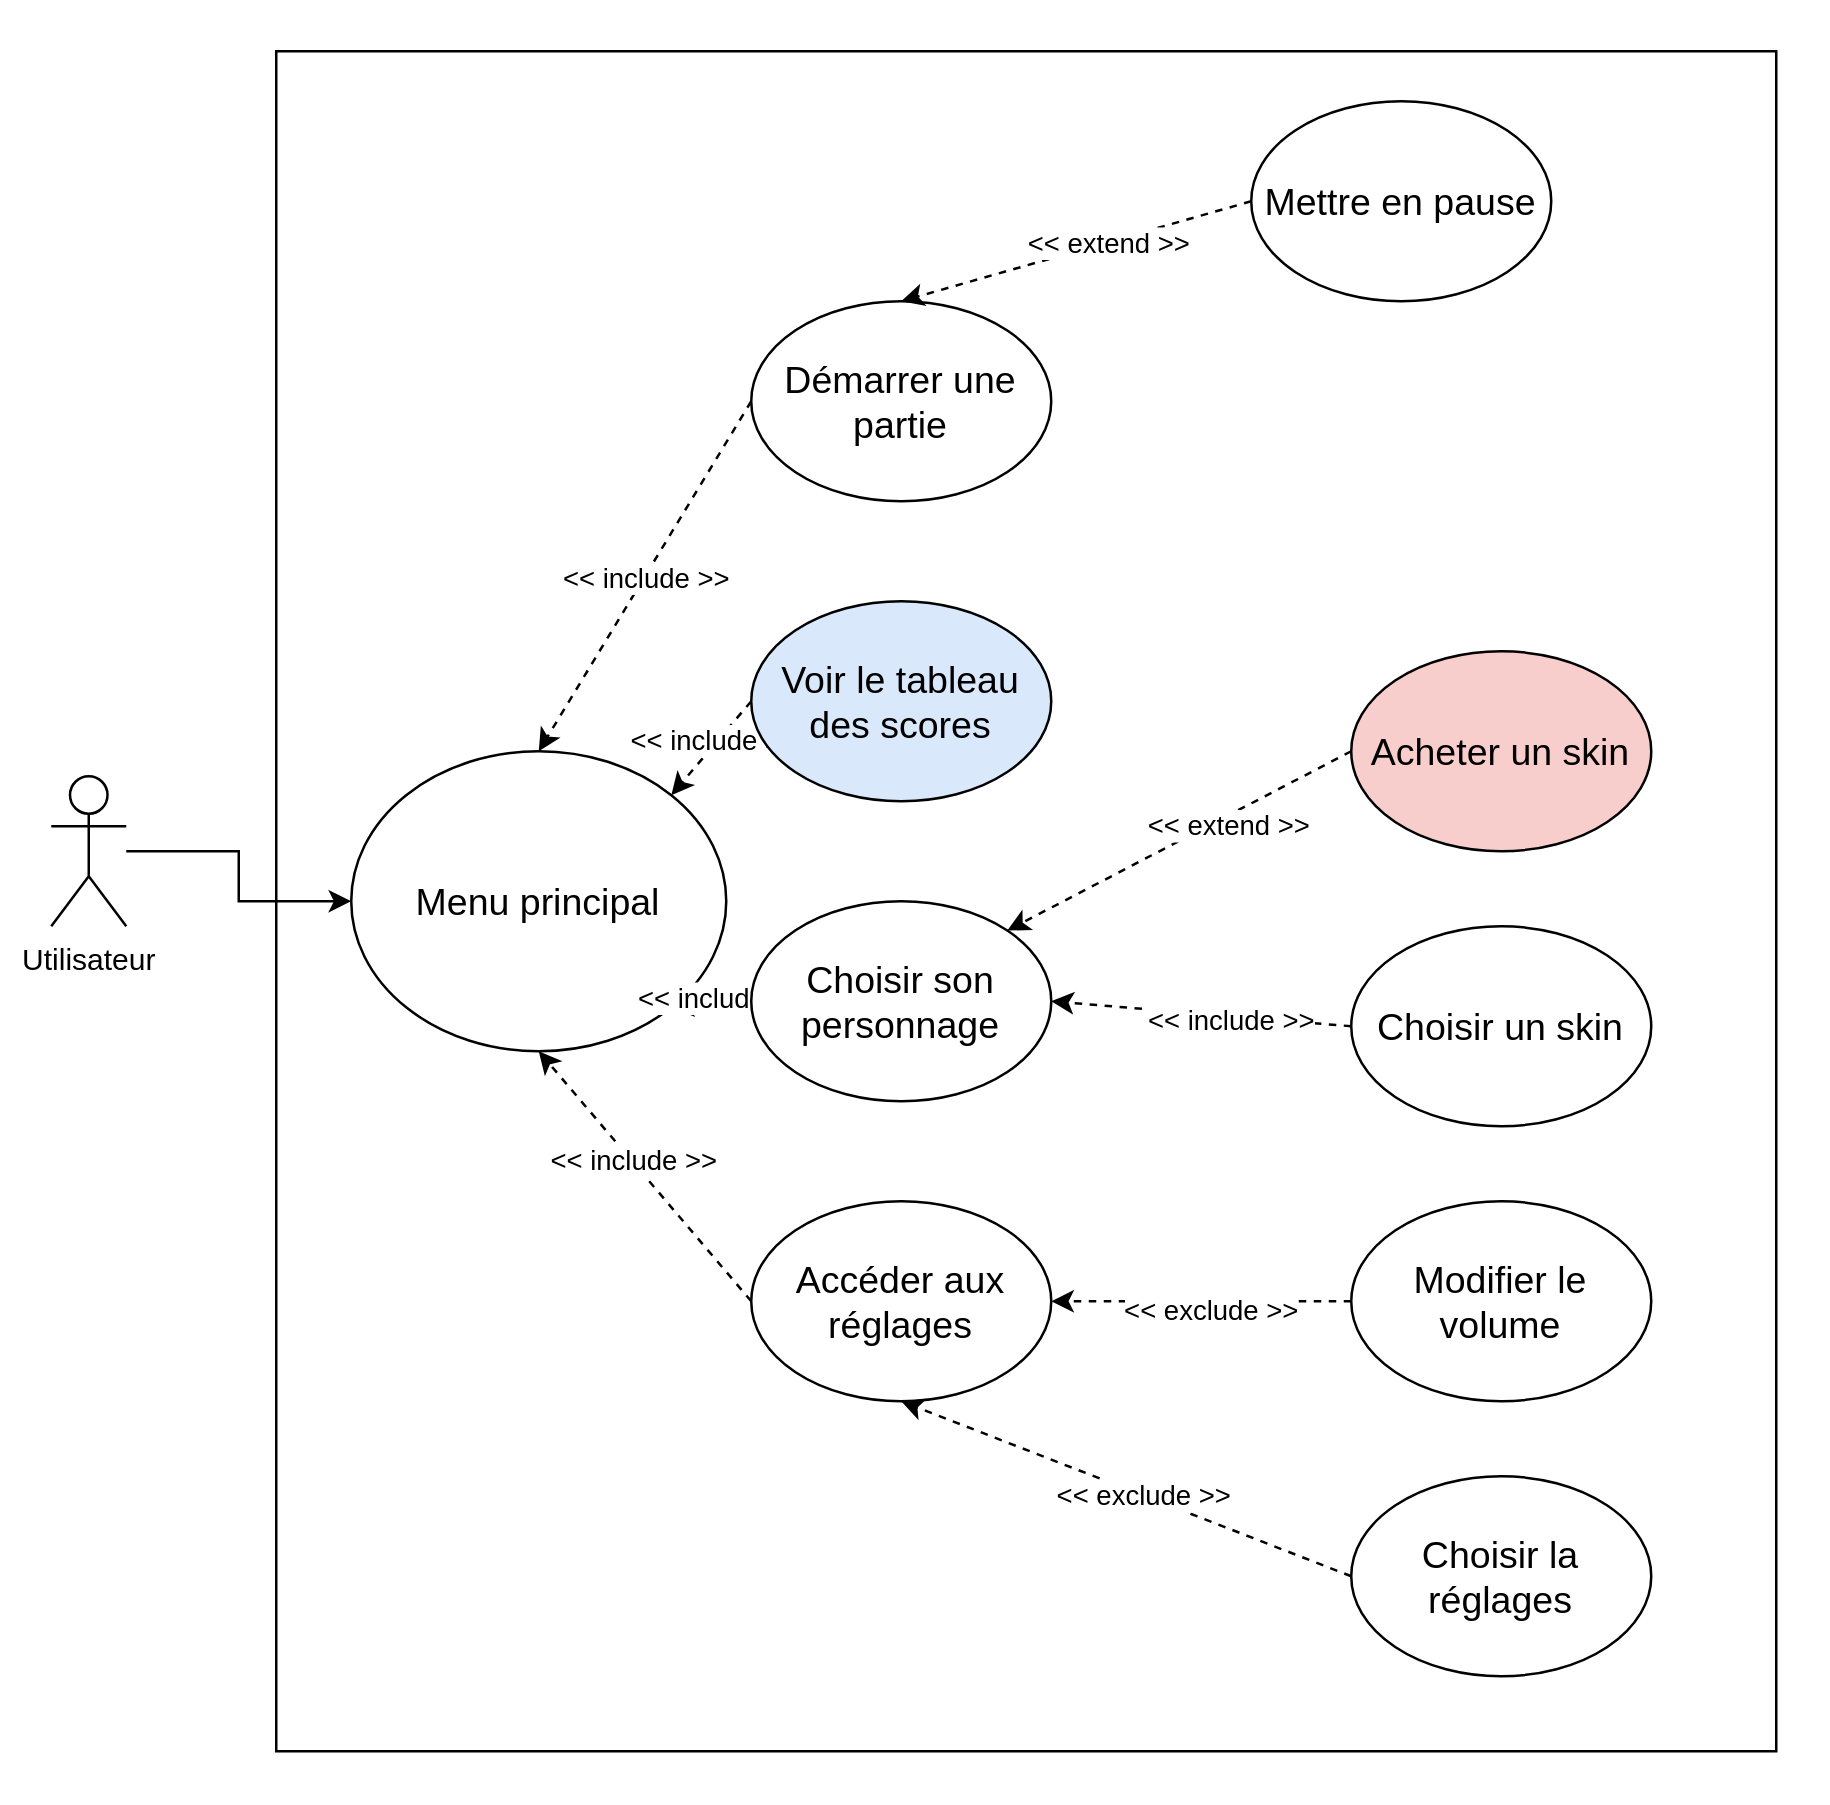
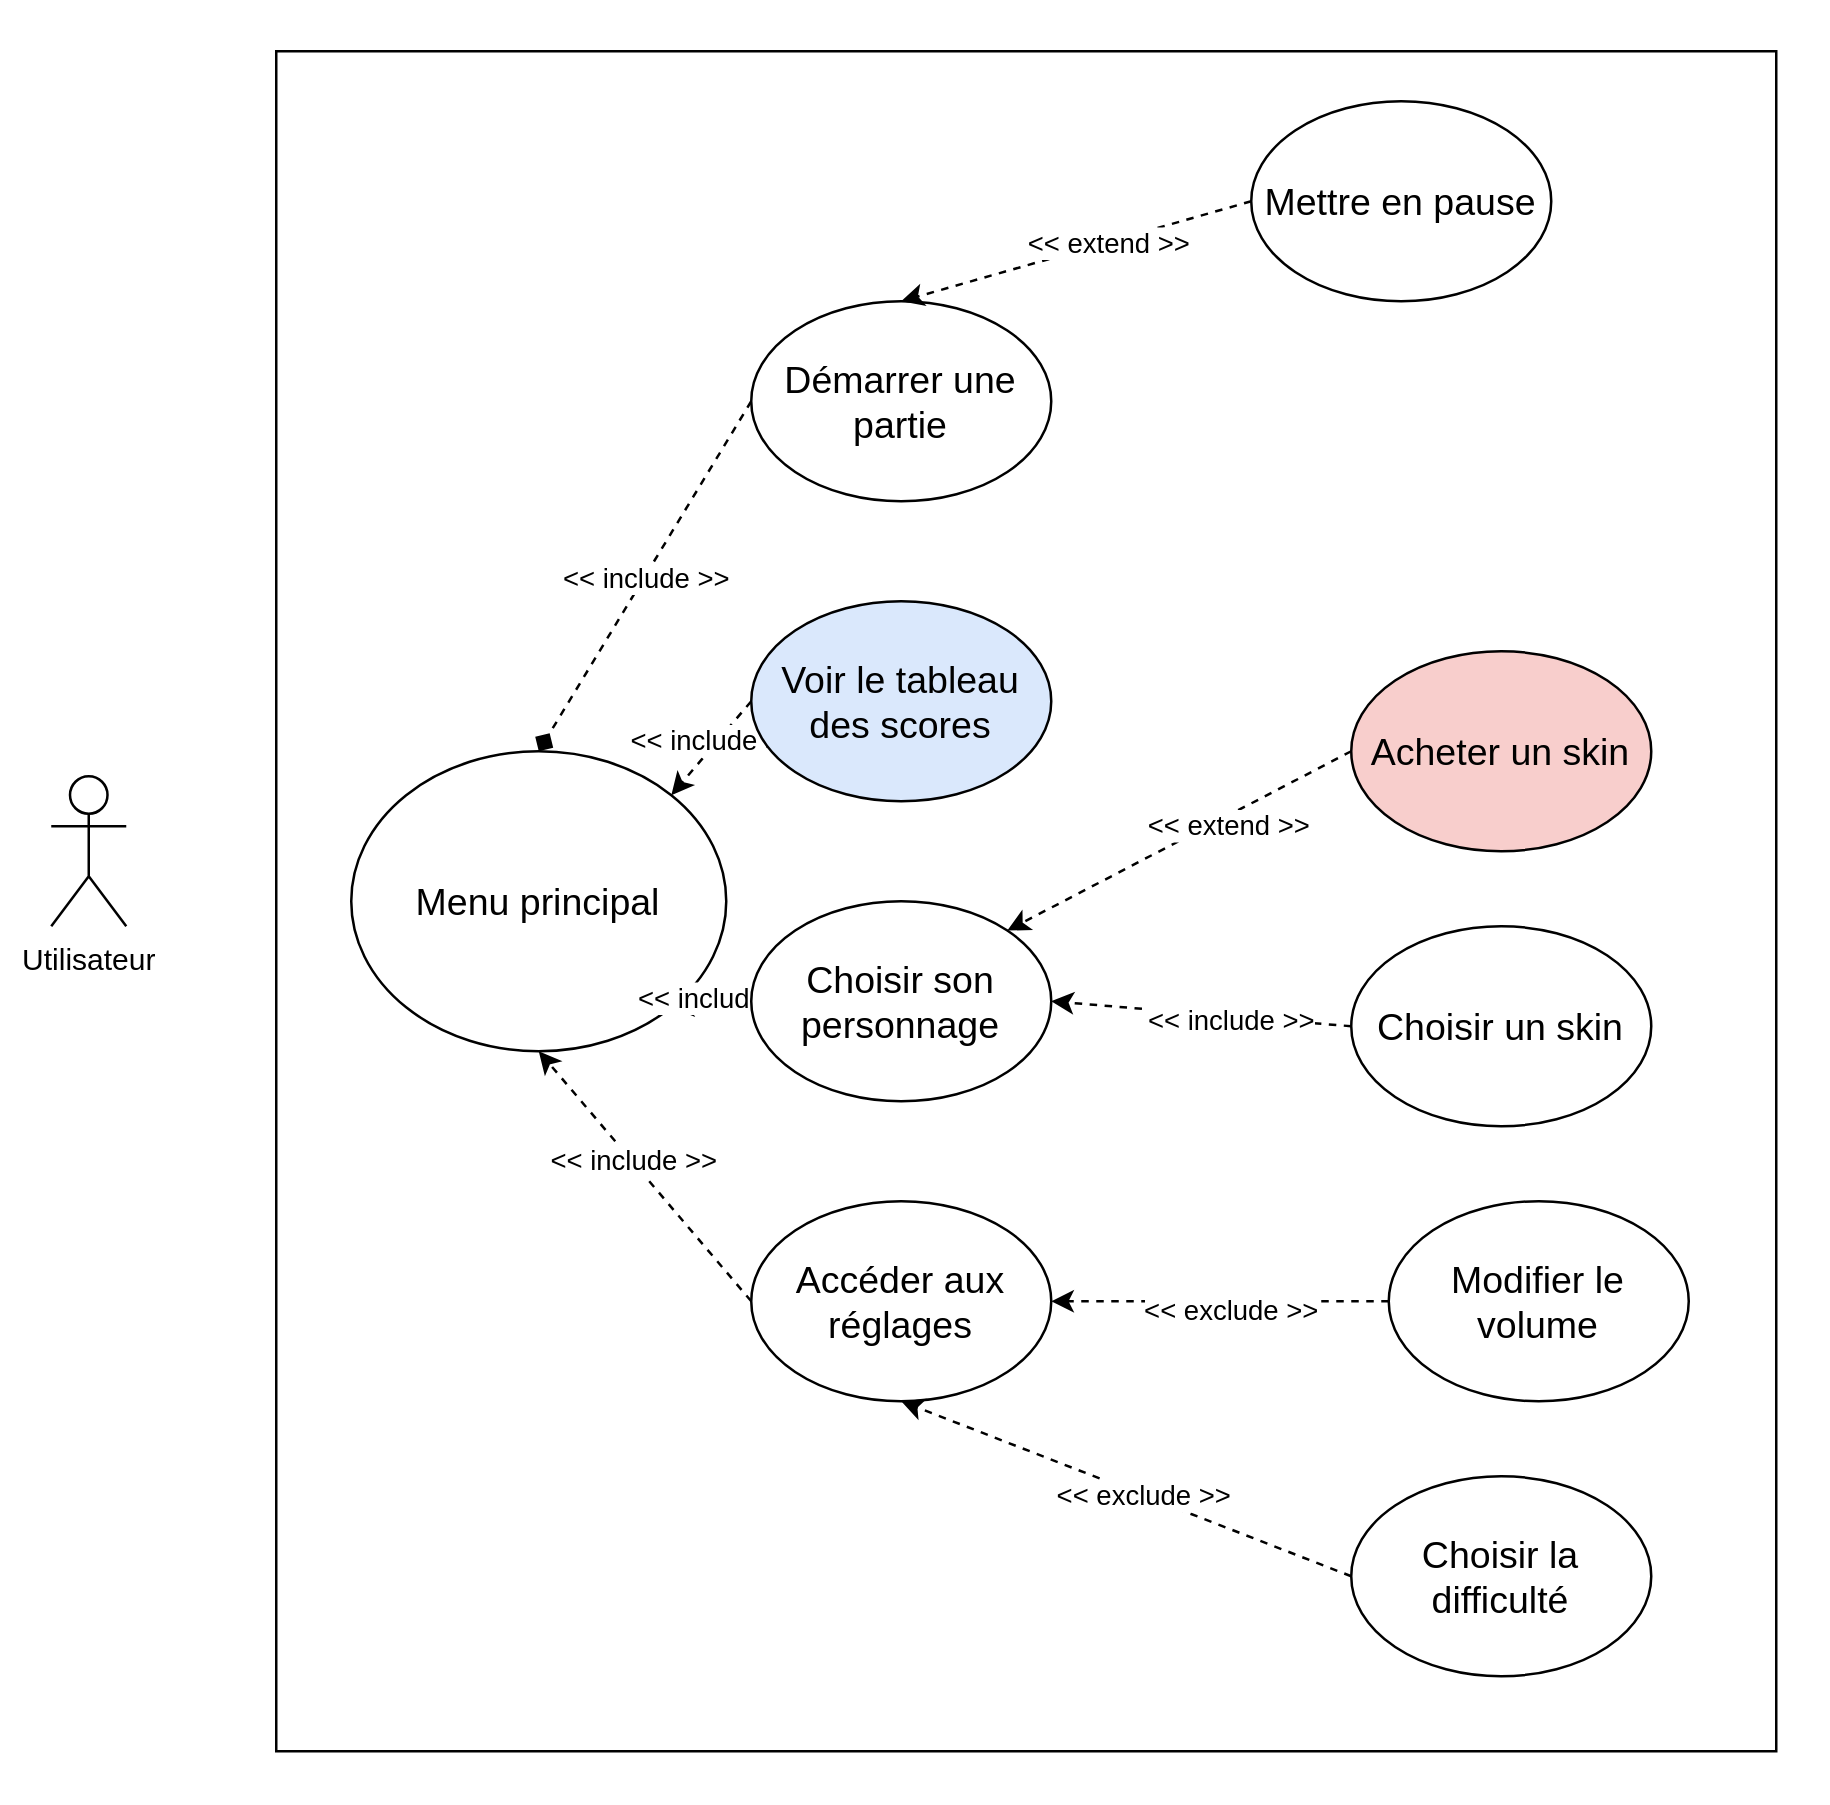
edge "Démarrer une partie" -> "Menu principal": arrowhead classic -> diamond
edge "Utilisateur" -> "Menu principal": removed
node "Modifier le volume": moved (1501, 1301) -> (1539, 1301)
node "Choisir la réglages": label "Choisir la réglages" -> "Choisir la difficulté"
